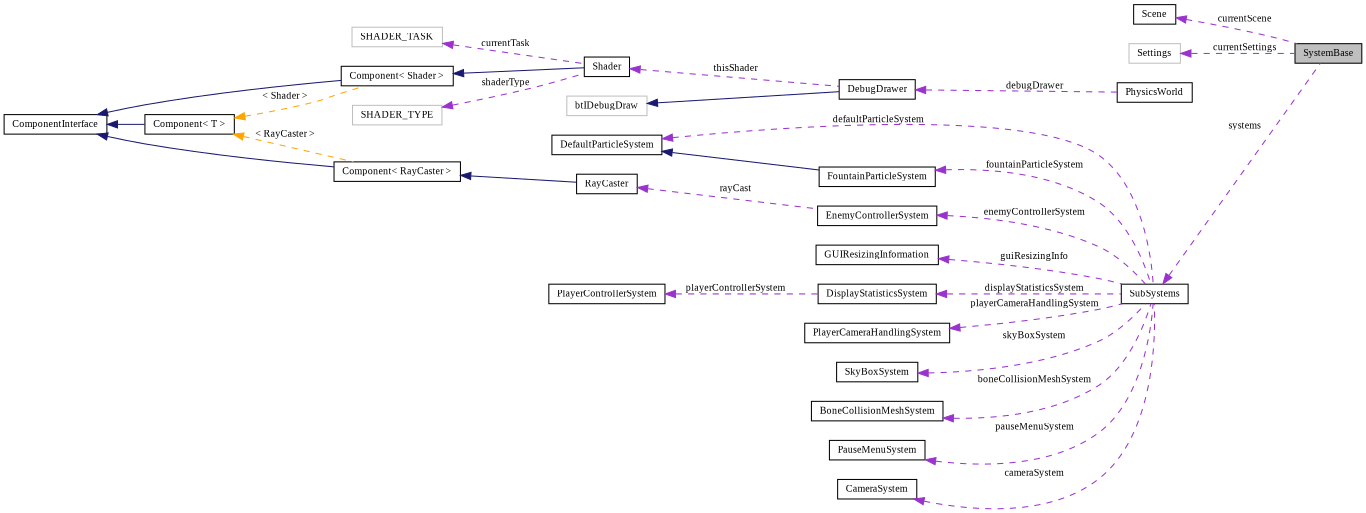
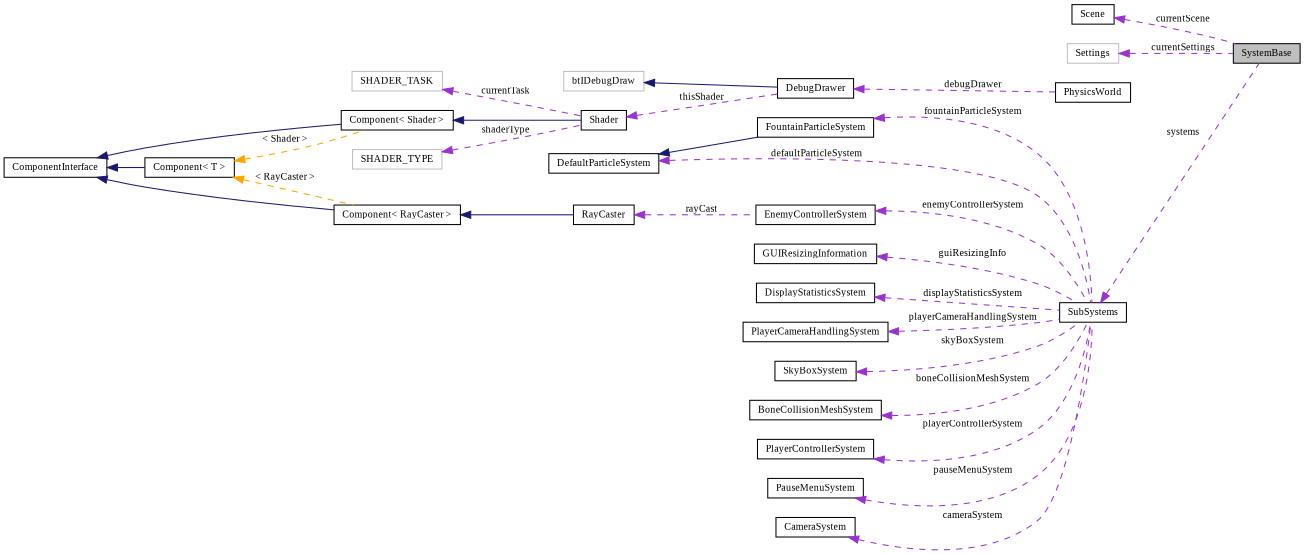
edge "DisplayStatisticsSystem" -> "PlayerControllerSystem": now "SubSystems" -> "PlayerControllerSystem"
